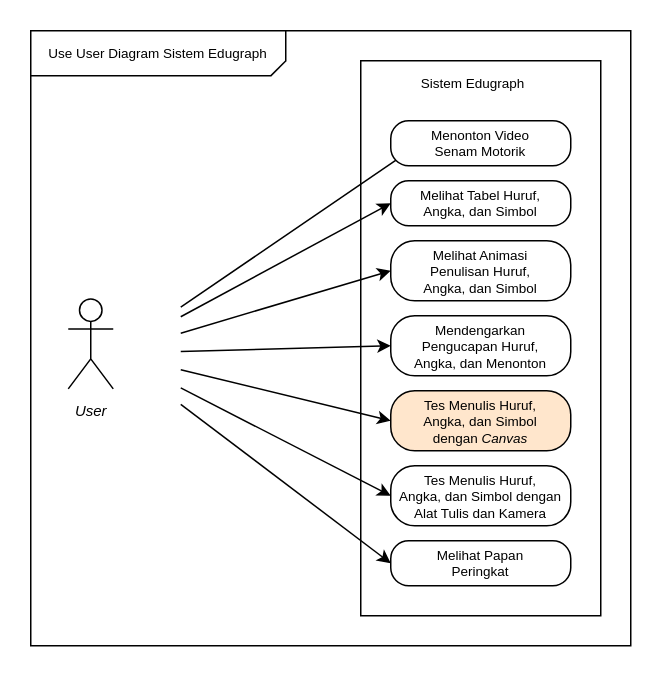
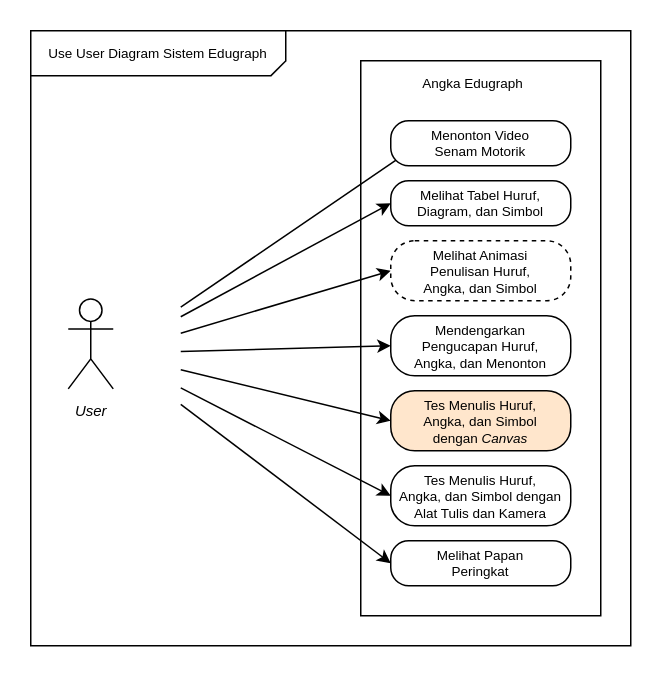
node "Sistem Edugraph": label "Sistem Edugraph" -> "Angka Edugraph"
node "Melihat Tabel Huruf, Angka, dan Simbol": label "Melihat Tabel Huruf, Angka, dan Simbol" -> "Melihat Tabel Huruf, Diagram, dan Simbol"
node "Melihat Animasi Penulisan Huruf, Angka, dan Simbol": style solid -> dashed
